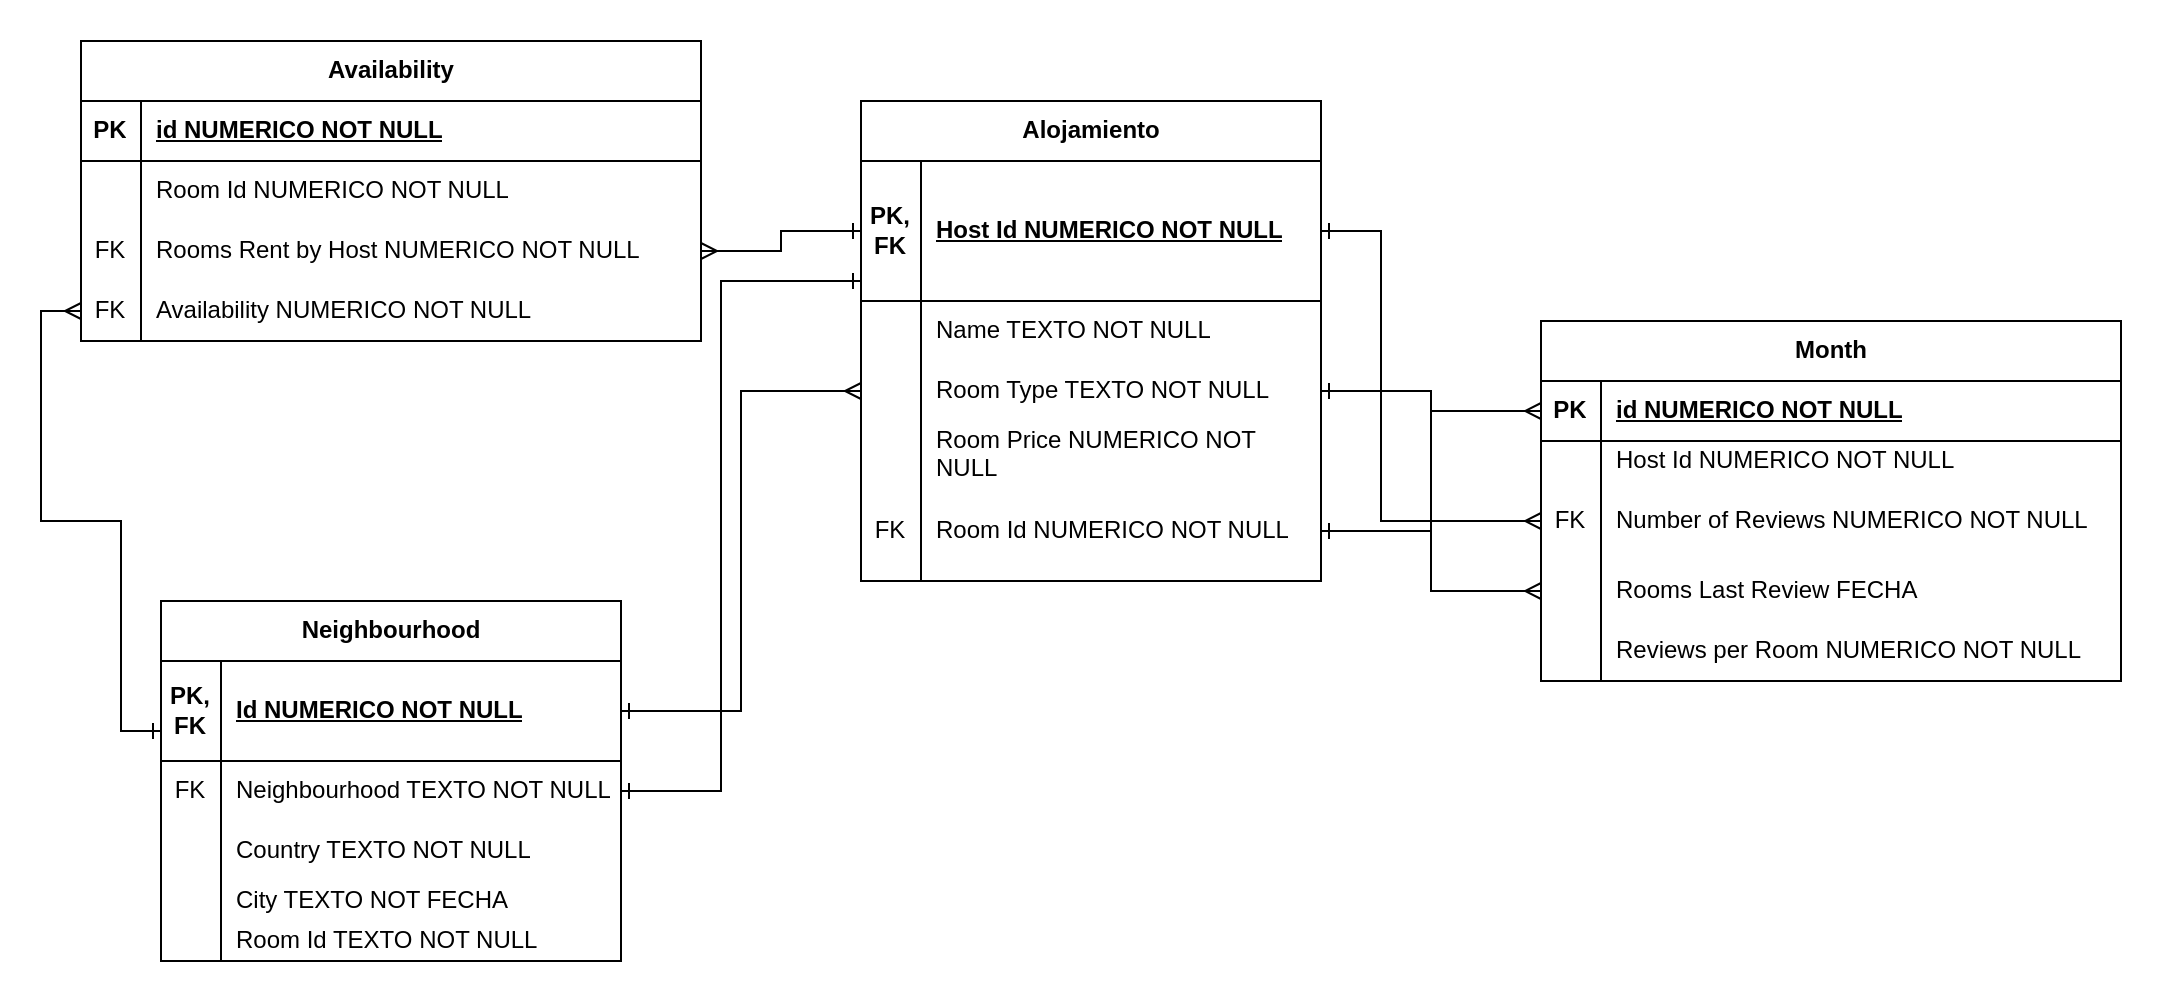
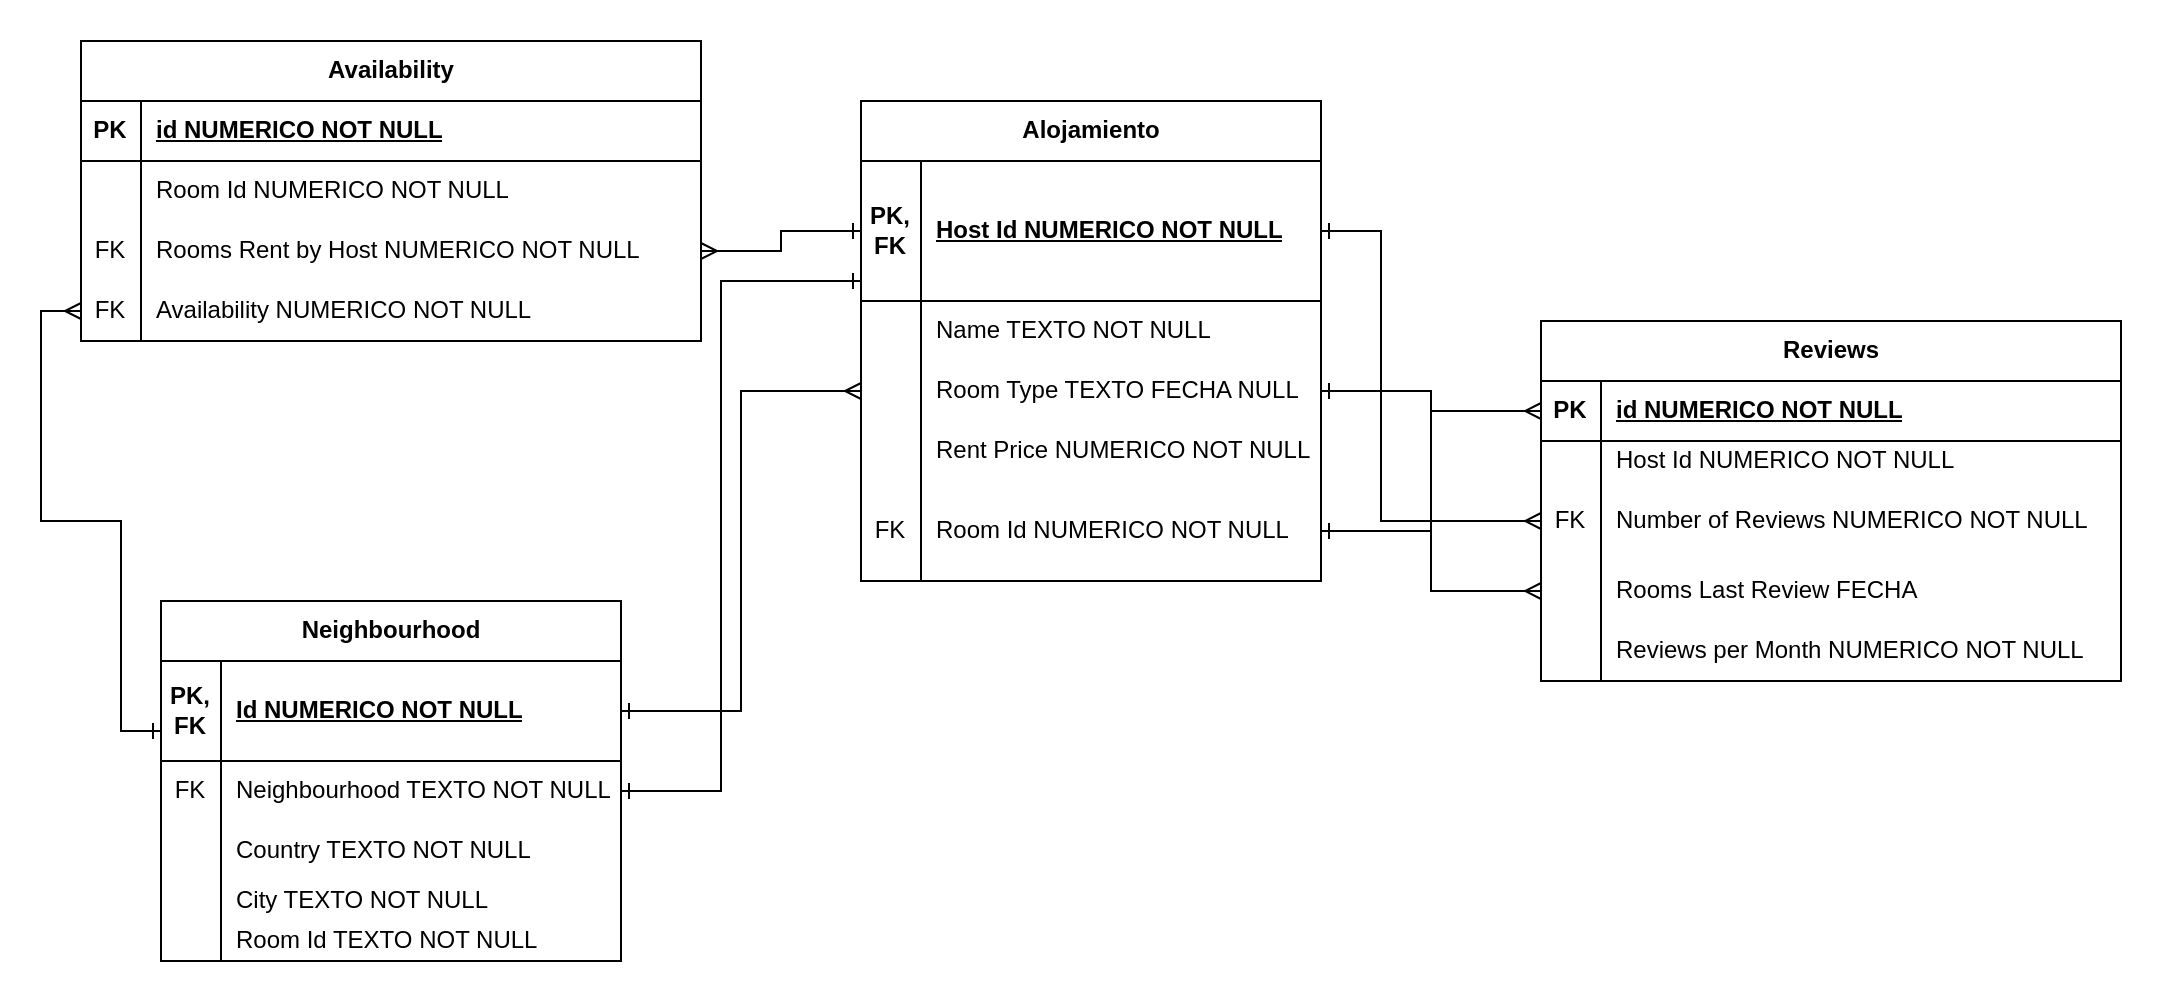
node "Month": label "Month" -> "Reviews"
node "Room Type TEXTO NOT NULL": label "Room Type TEXTO NOT NULL" -> "Room Type TEXTO FECHA NULL"
node "Room Price NUMERICO NOT NULL": label "Room Price NUMERICO NOT NULL" -> "Rent Price NUMERICO NOT NULL"
node "Reviews per Room NUMERICO NOT NULL": label "Reviews per Room NUMERICO NOT NULL" -> "Reviews per Month NUMERICO NOT NULL"
node "City TEXTO NOT FECHA": label "City TEXTO NOT FECHA" -> "City TEXTO NOT NULL"
